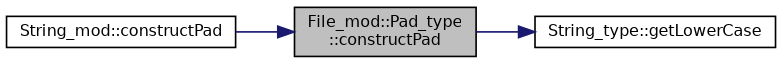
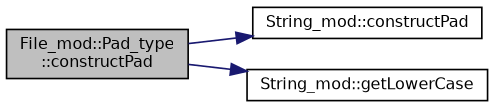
edge "String_mod::constructPad" -> "File_mod::Pad_type ::constructPad": reversed
node "String_type::getLowerCase": label "String_type::getLowerCase" -> "String_mod::getLowerCase"
